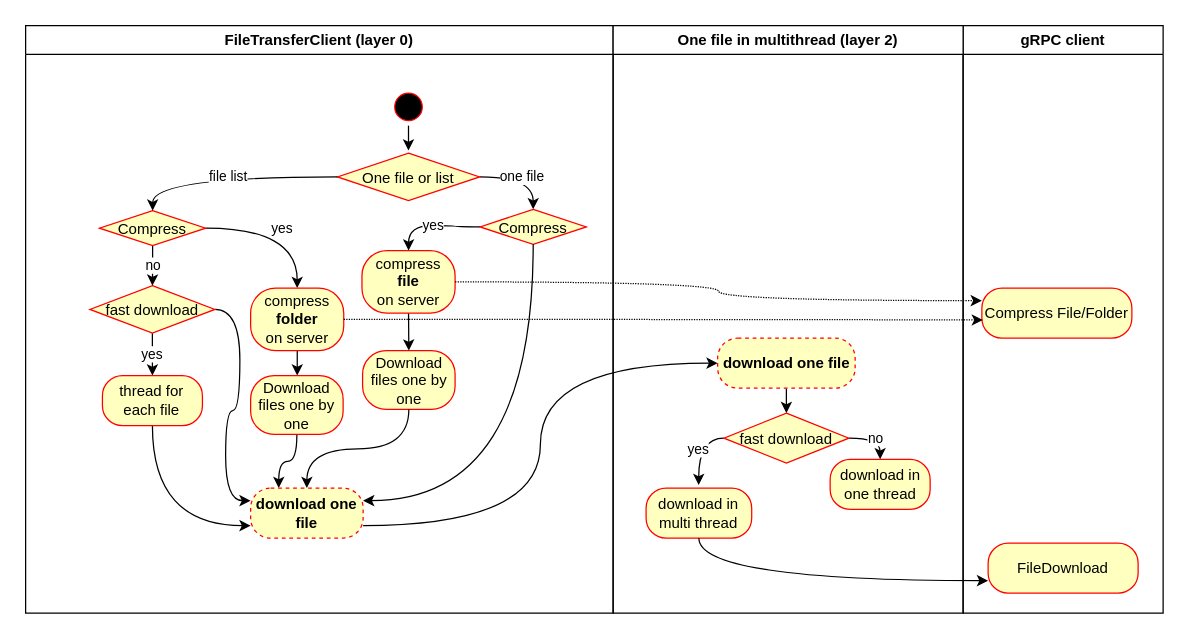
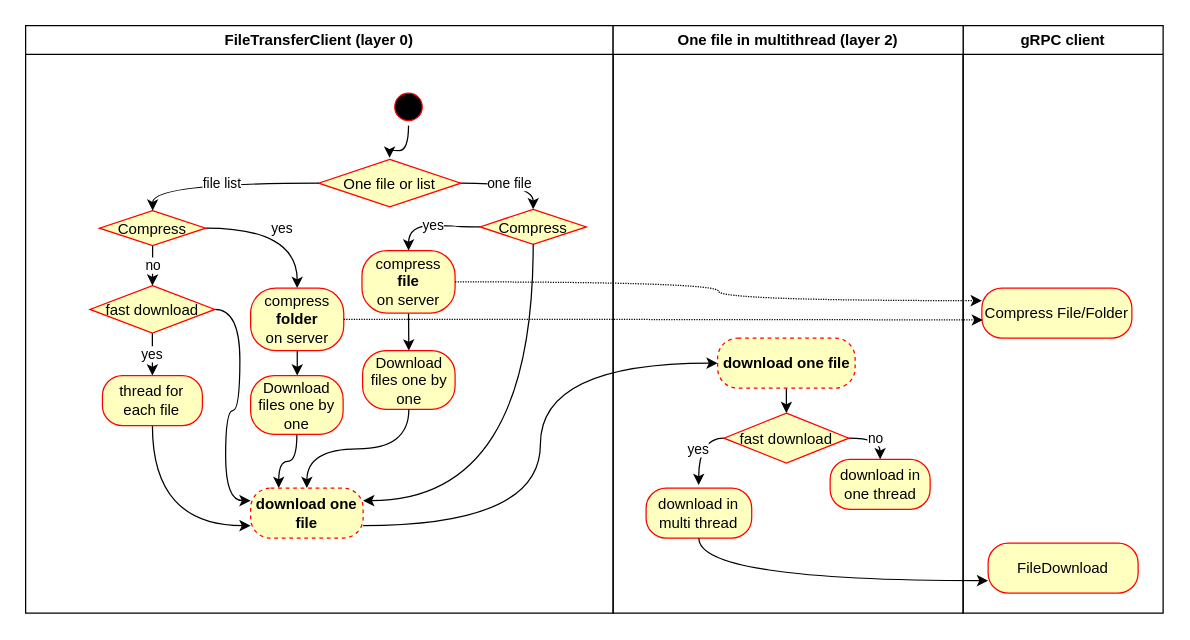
node "One file or list": moved (409, 177) -> (390, 183)
